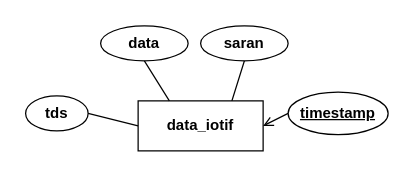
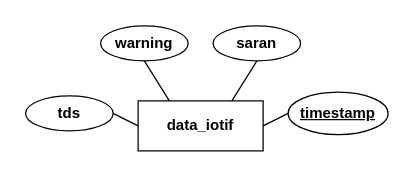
node "data": label "data" -> "warning"
node "saran": moved (244, 43) -> (257, 43)
node "tds": size 63x35 -> 88x35
edge "timestamp" -> "data_iotif": arrowhead open -> none
